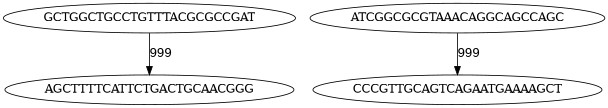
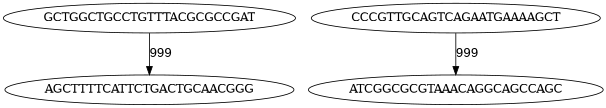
edge "ATCGGCGCGTAAACAGGCAGCCAGC" -> "CCCGTTGCAGTCAGAATGAAAAGCT": reversed
